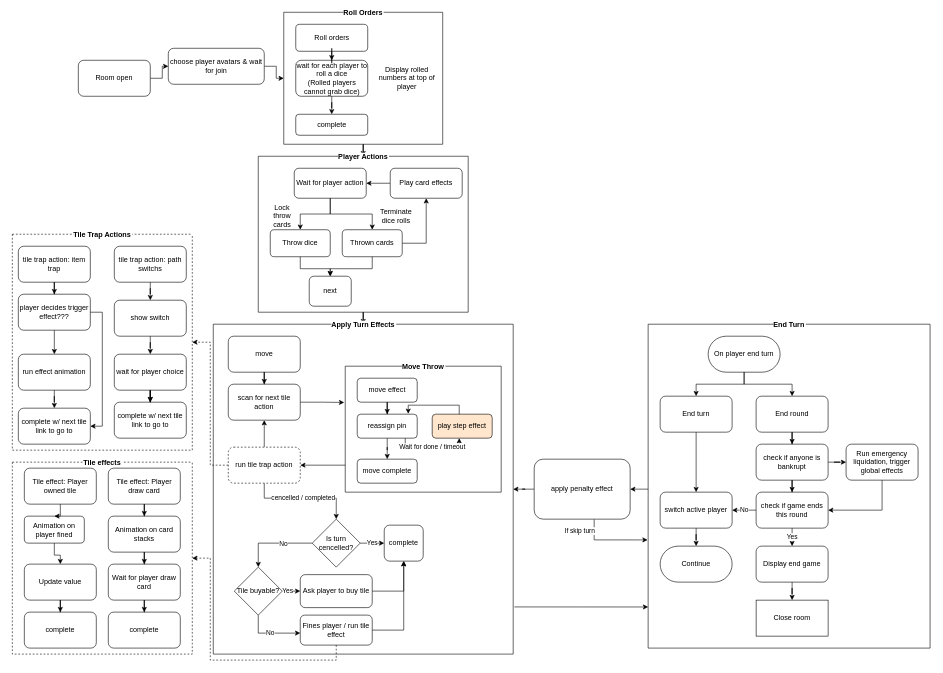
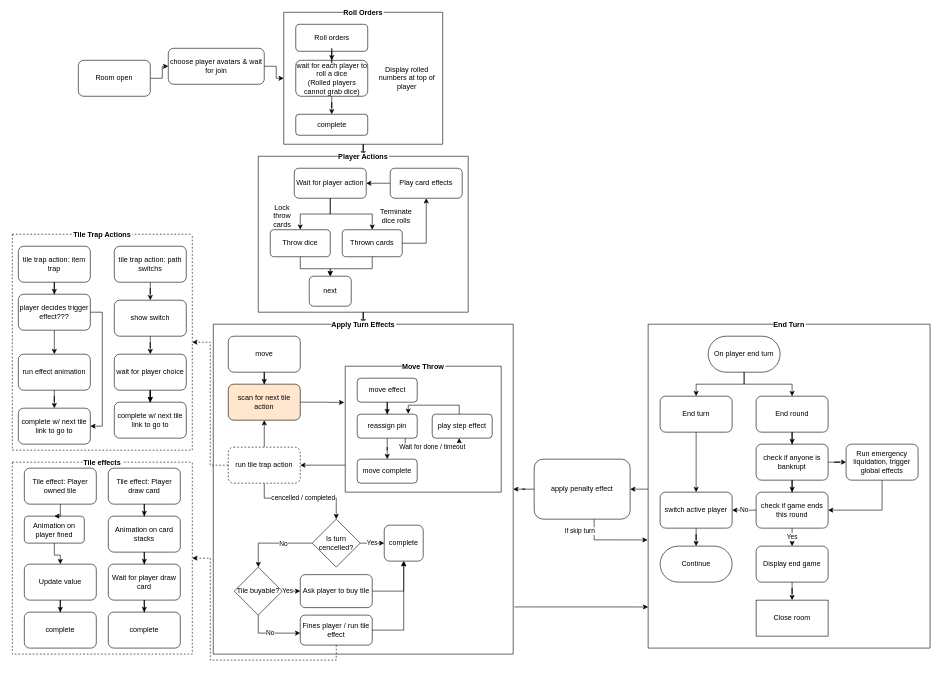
node "scan for next tile action": fillcolor #ffffff -> #ffe6cc
node "play step effect": fillcolor #ffe6cc -> #ffffff
